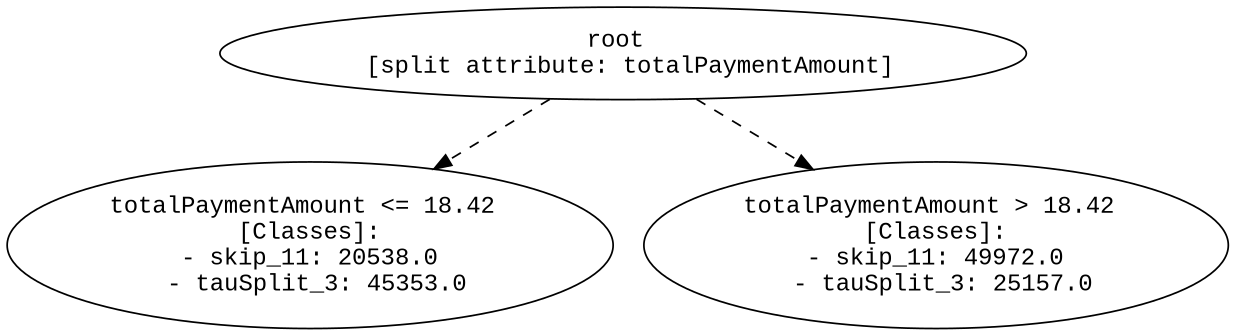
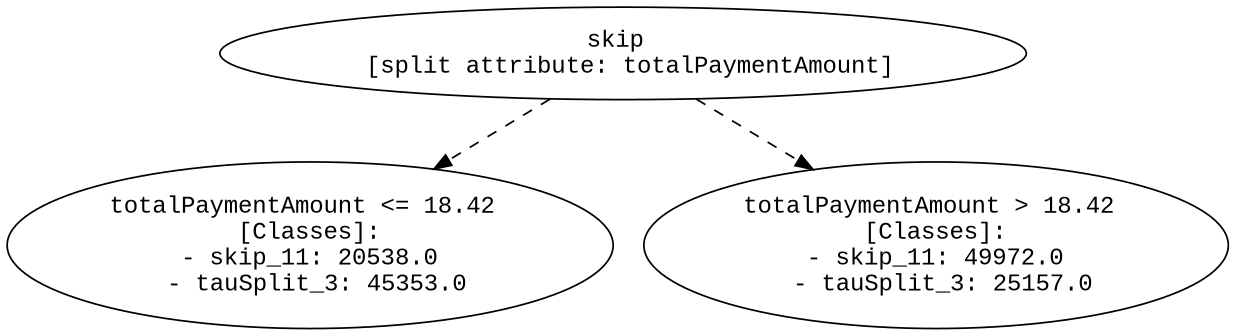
node "root [split attribute: totalPaymentAmount]": label "root [split attribute: totalPaymentAmount]" -> "skip [split attribute: totalPaymentAmount]"
